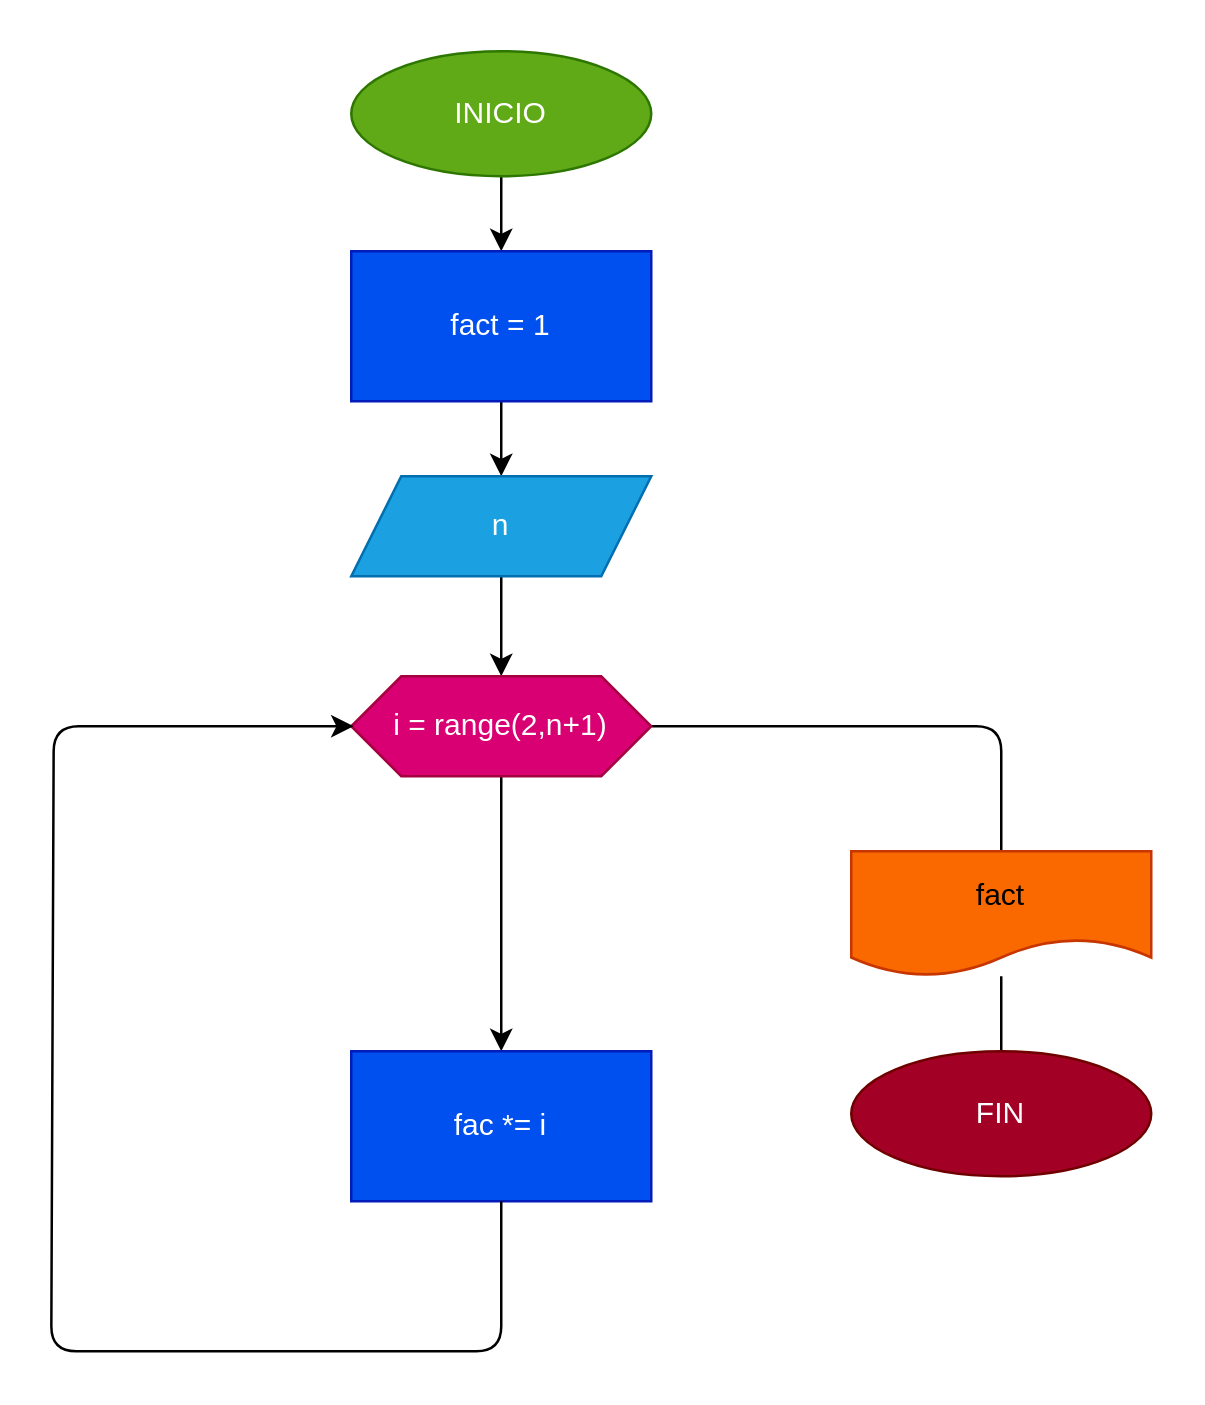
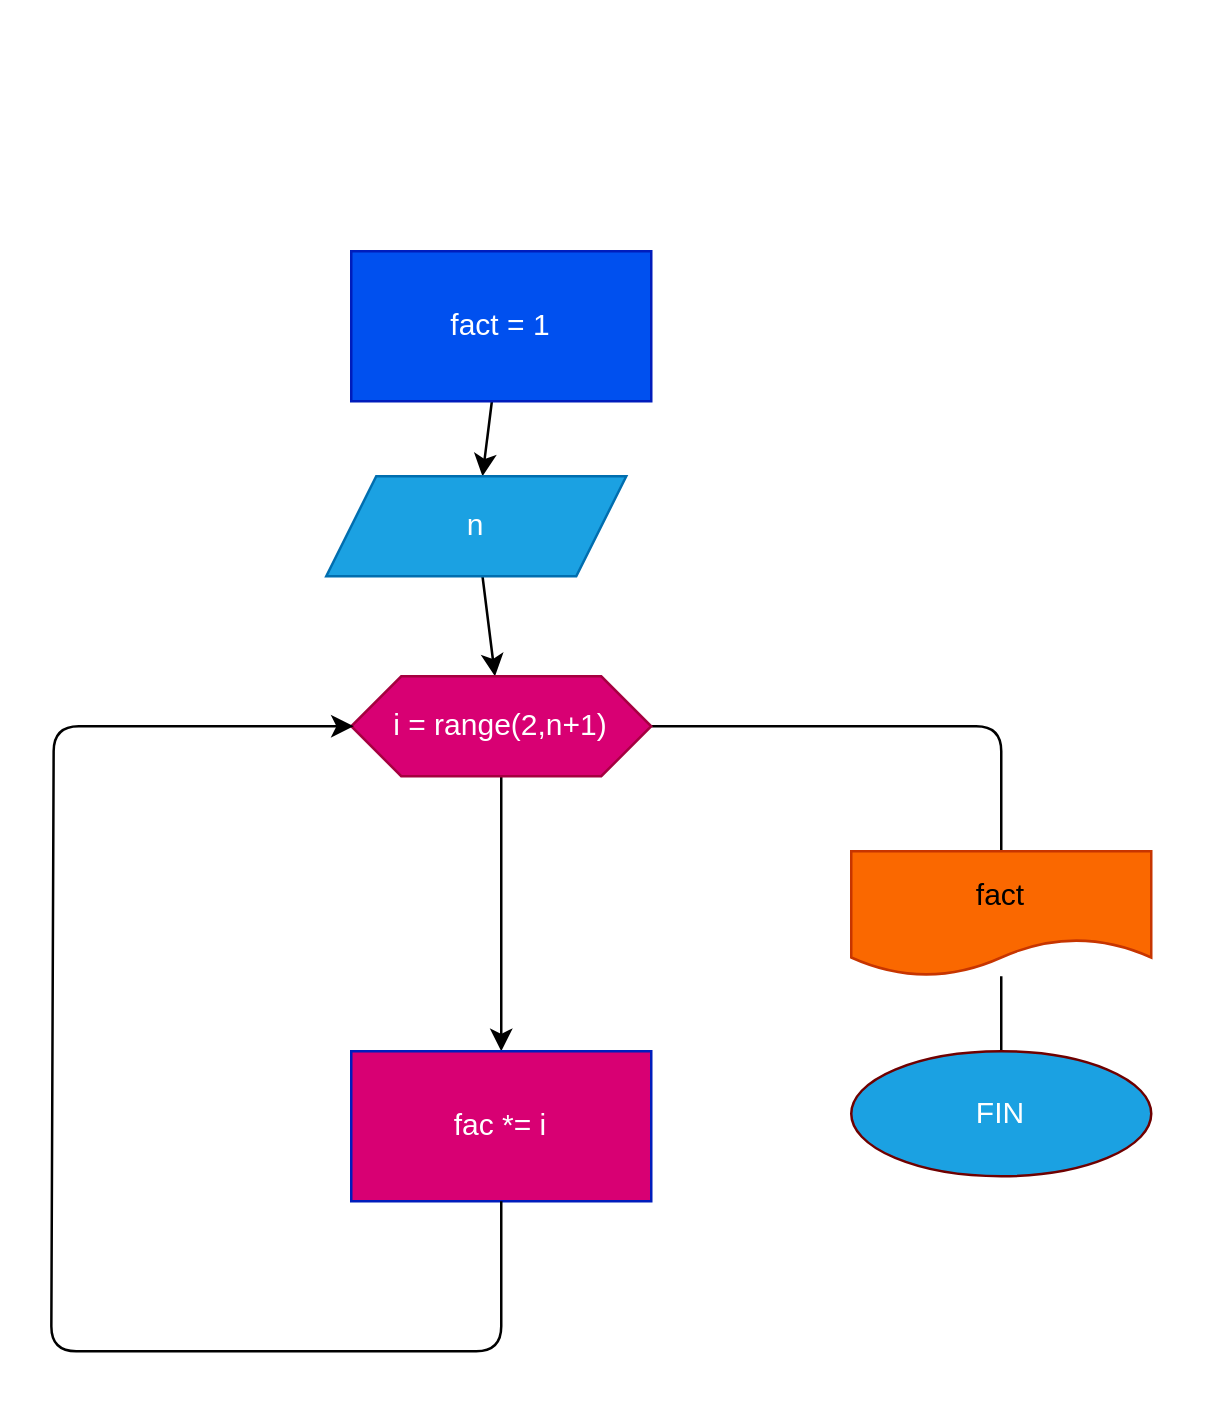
node "INICIO": removed
edge "INICIO" -> "fact = 1": removed
node "n": moved (501, 526) -> (476, 526)
node "FIN": fillcolor #a20025 -> #1ba1e2
node "fac *= i": fillcolor #0050ef -> #d80073
